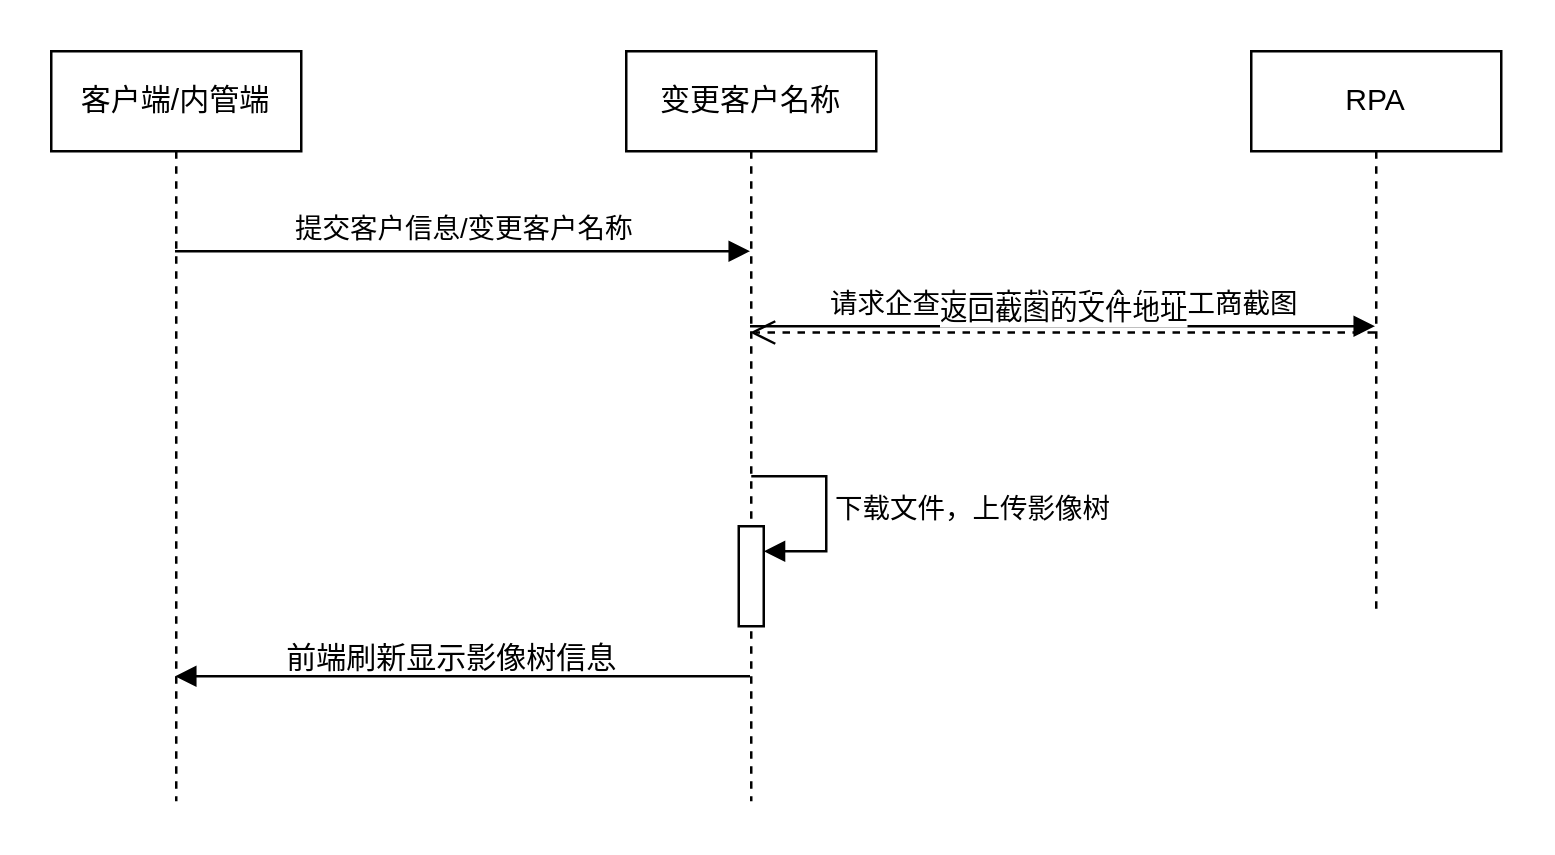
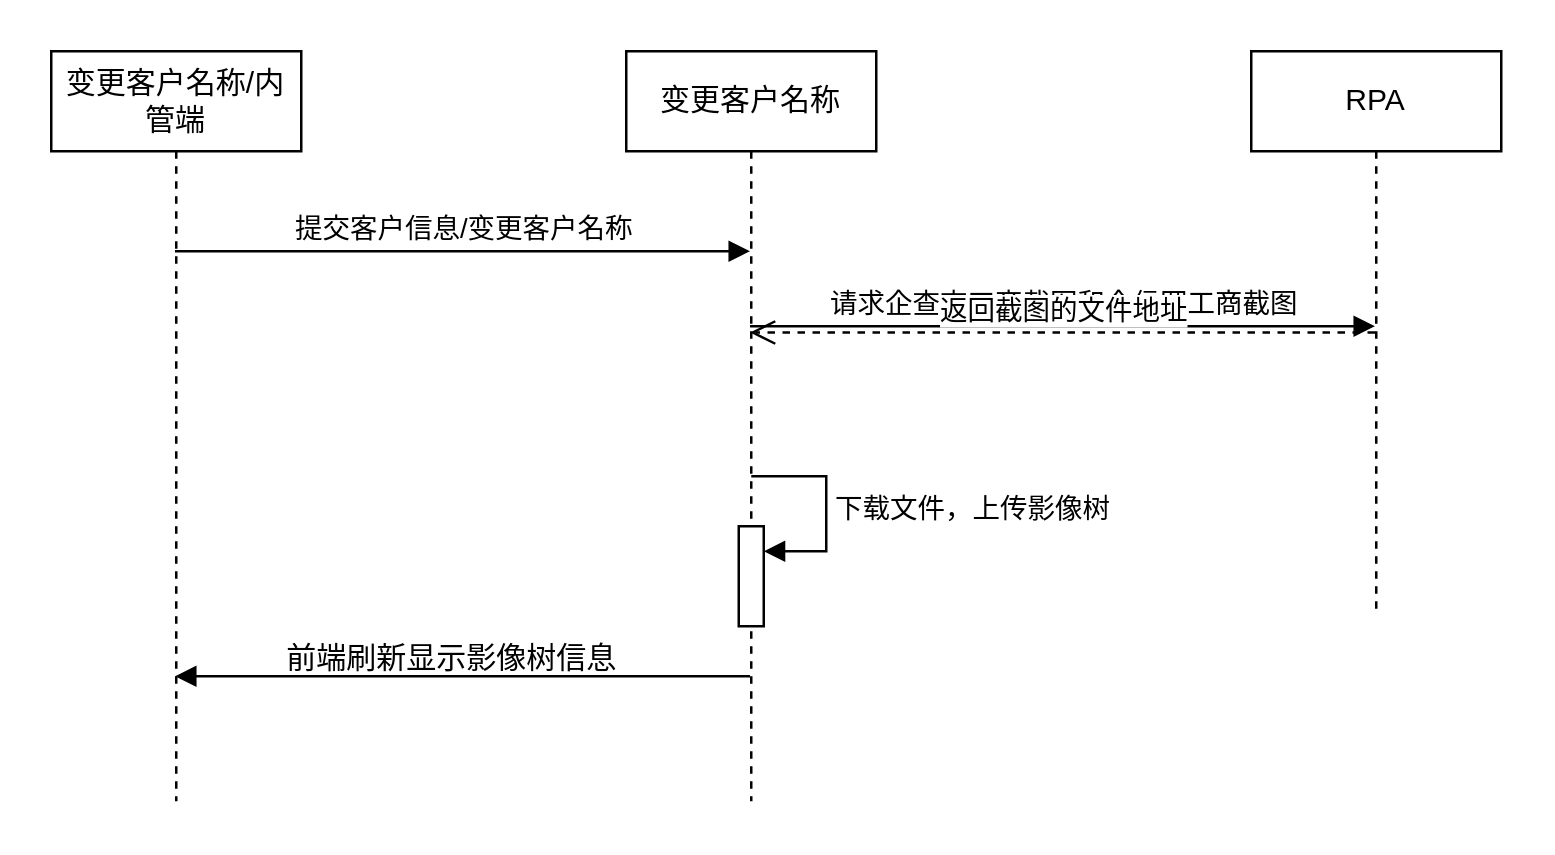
node "客户端/内管端": label "客户端/内管端" -> "变更客户名称/内管端"
